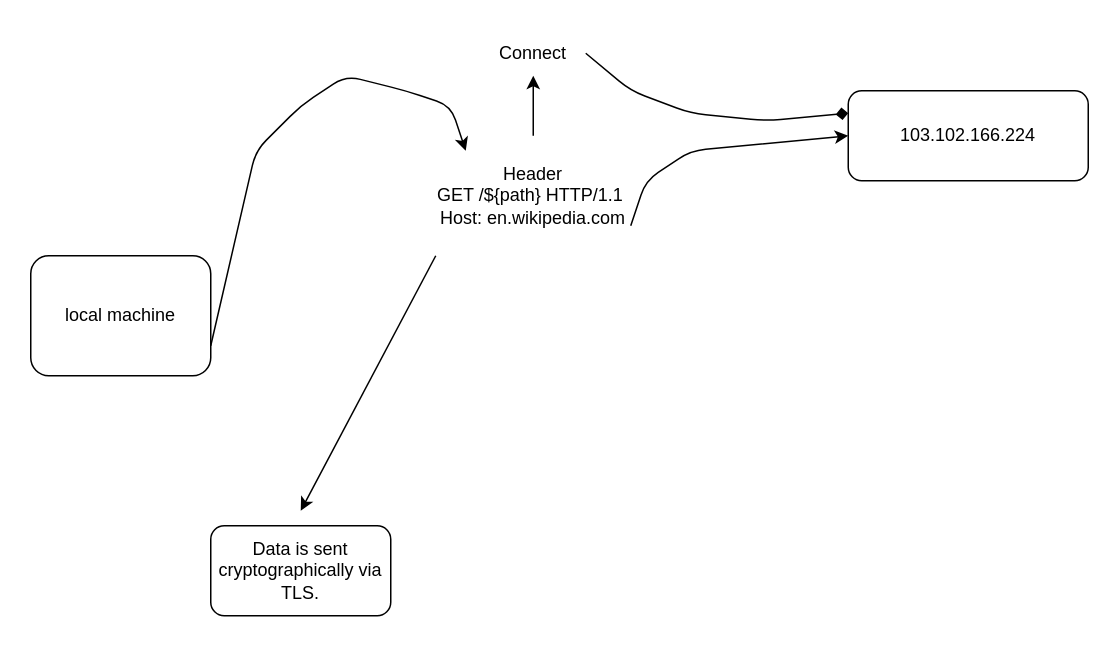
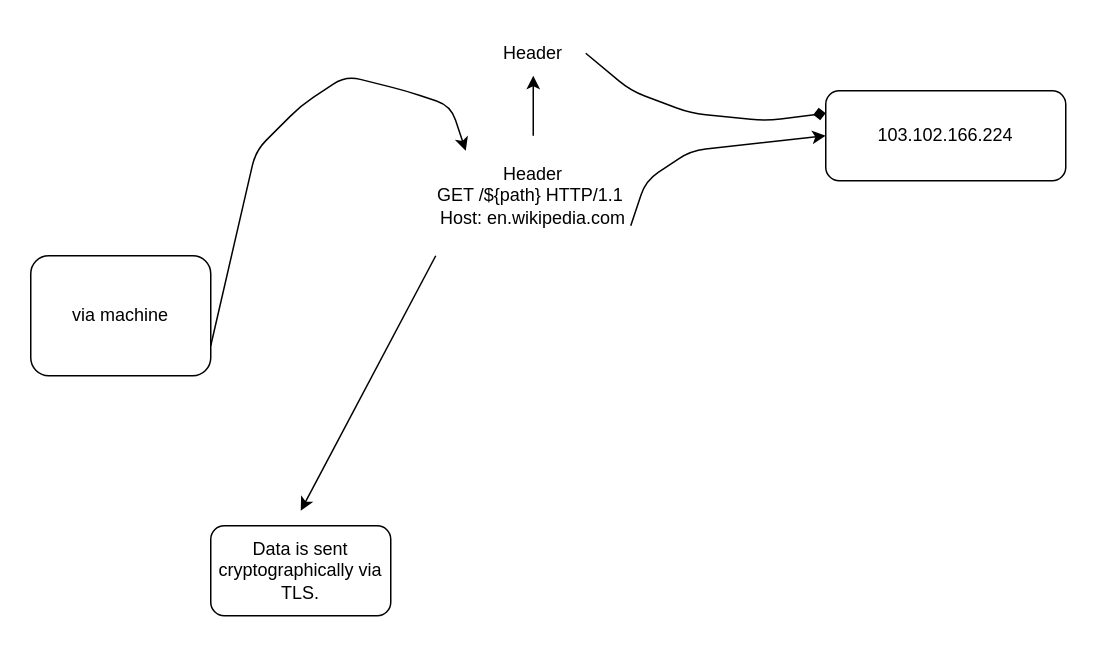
node "Connect": label "Connect" -> "Header"
node "103.102.166.224": moved (968, 136) -> (946, 136)
node "local machine": label "local machine" -> "via machine"
